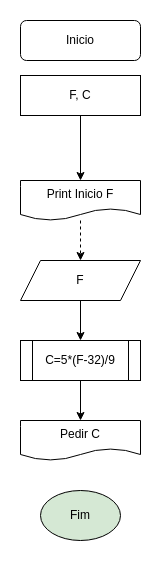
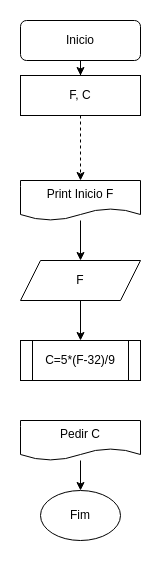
edge "Inicio" -> "F, C": added
edge "F, C" -> "Print Inicio F": style solid -> dashed
edge "Print Inicio F" -> "F": style dashed -> solid
edge "C=5*(F-32)/9" -> "Pedir C": removed
edge "Pedir C" -> "Fim": added
node "Fim": fillcolor #d5e8d4 -> #ffffff
